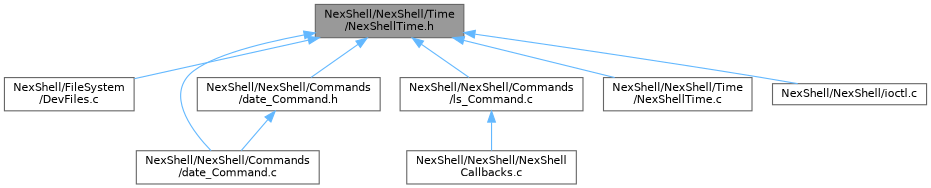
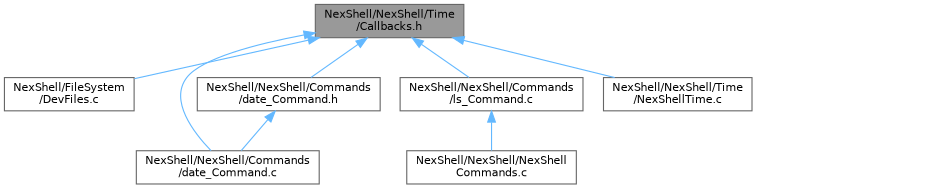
node "NexShell/NexShell/Time /NexShellTime.h": label "NexShell/NexShell/Time /NexShellTime.h" -> "NexShell/NexShell/Time /Callbacks.h"
node "NexShell/NexShell/ioctl.c": removed
node "NexShell/NexShell/NexShell Callbacks.c": label "NexShell/NexShell/NexShell Callbacks.c" -> "NexShell/NexShell/NexShell Commands.c"
